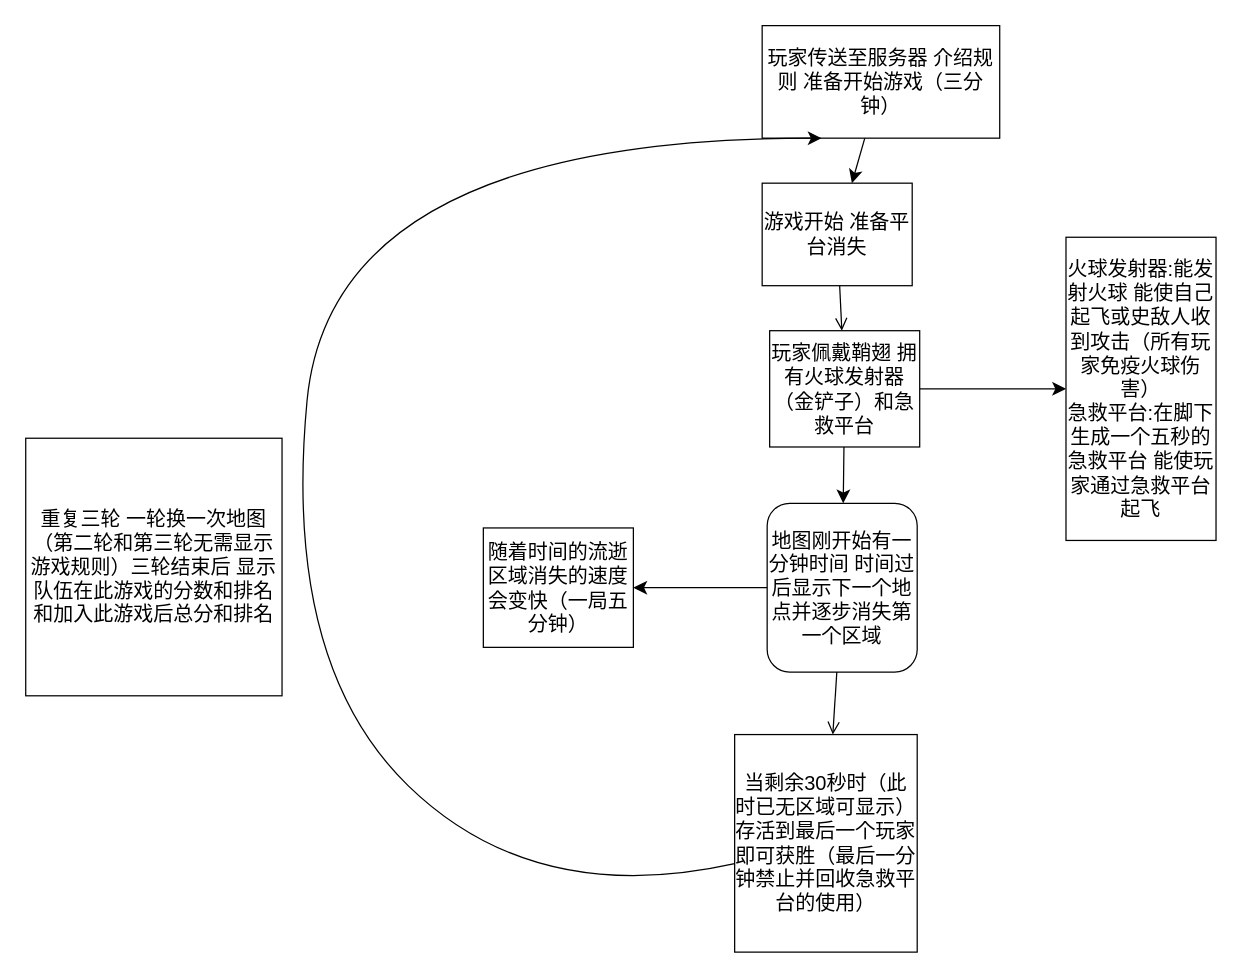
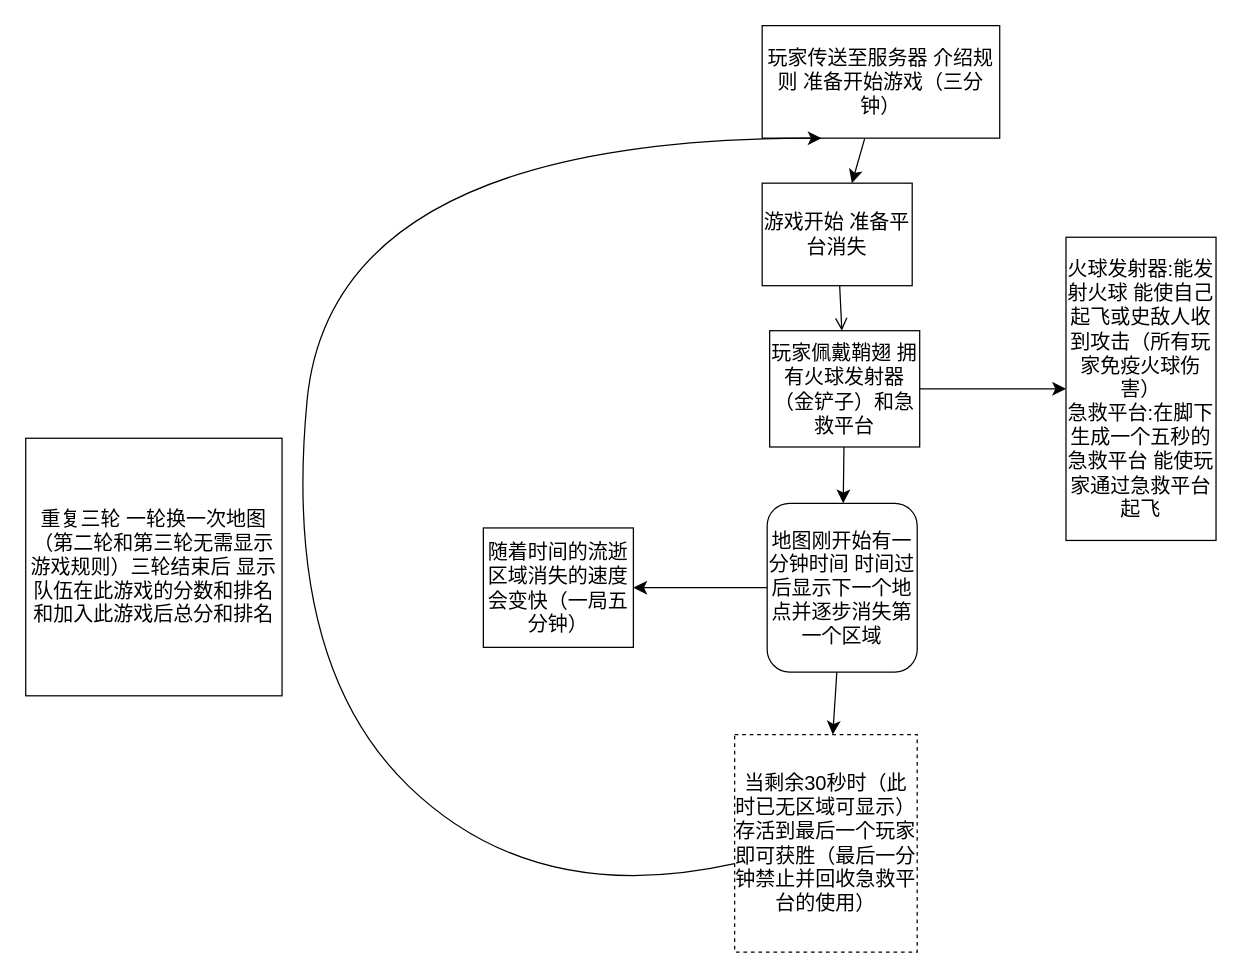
edge "地图刚开始有一分钟时间 时间过后显示下一个地点并逐步消失第一个区域" -> "当剩余30秒时（此时已无区域可显示）存活到最后一个玩家即可获胜（最后一分钟禁止并回收急救平台的使用）": arrowhead open -> classic
node "当剩余30秒时（此时已无区域可显示）存活到最后一个玩家即可获胜（最后一分钟禁止并回收急救平台的使用）": style solid -> dashed
